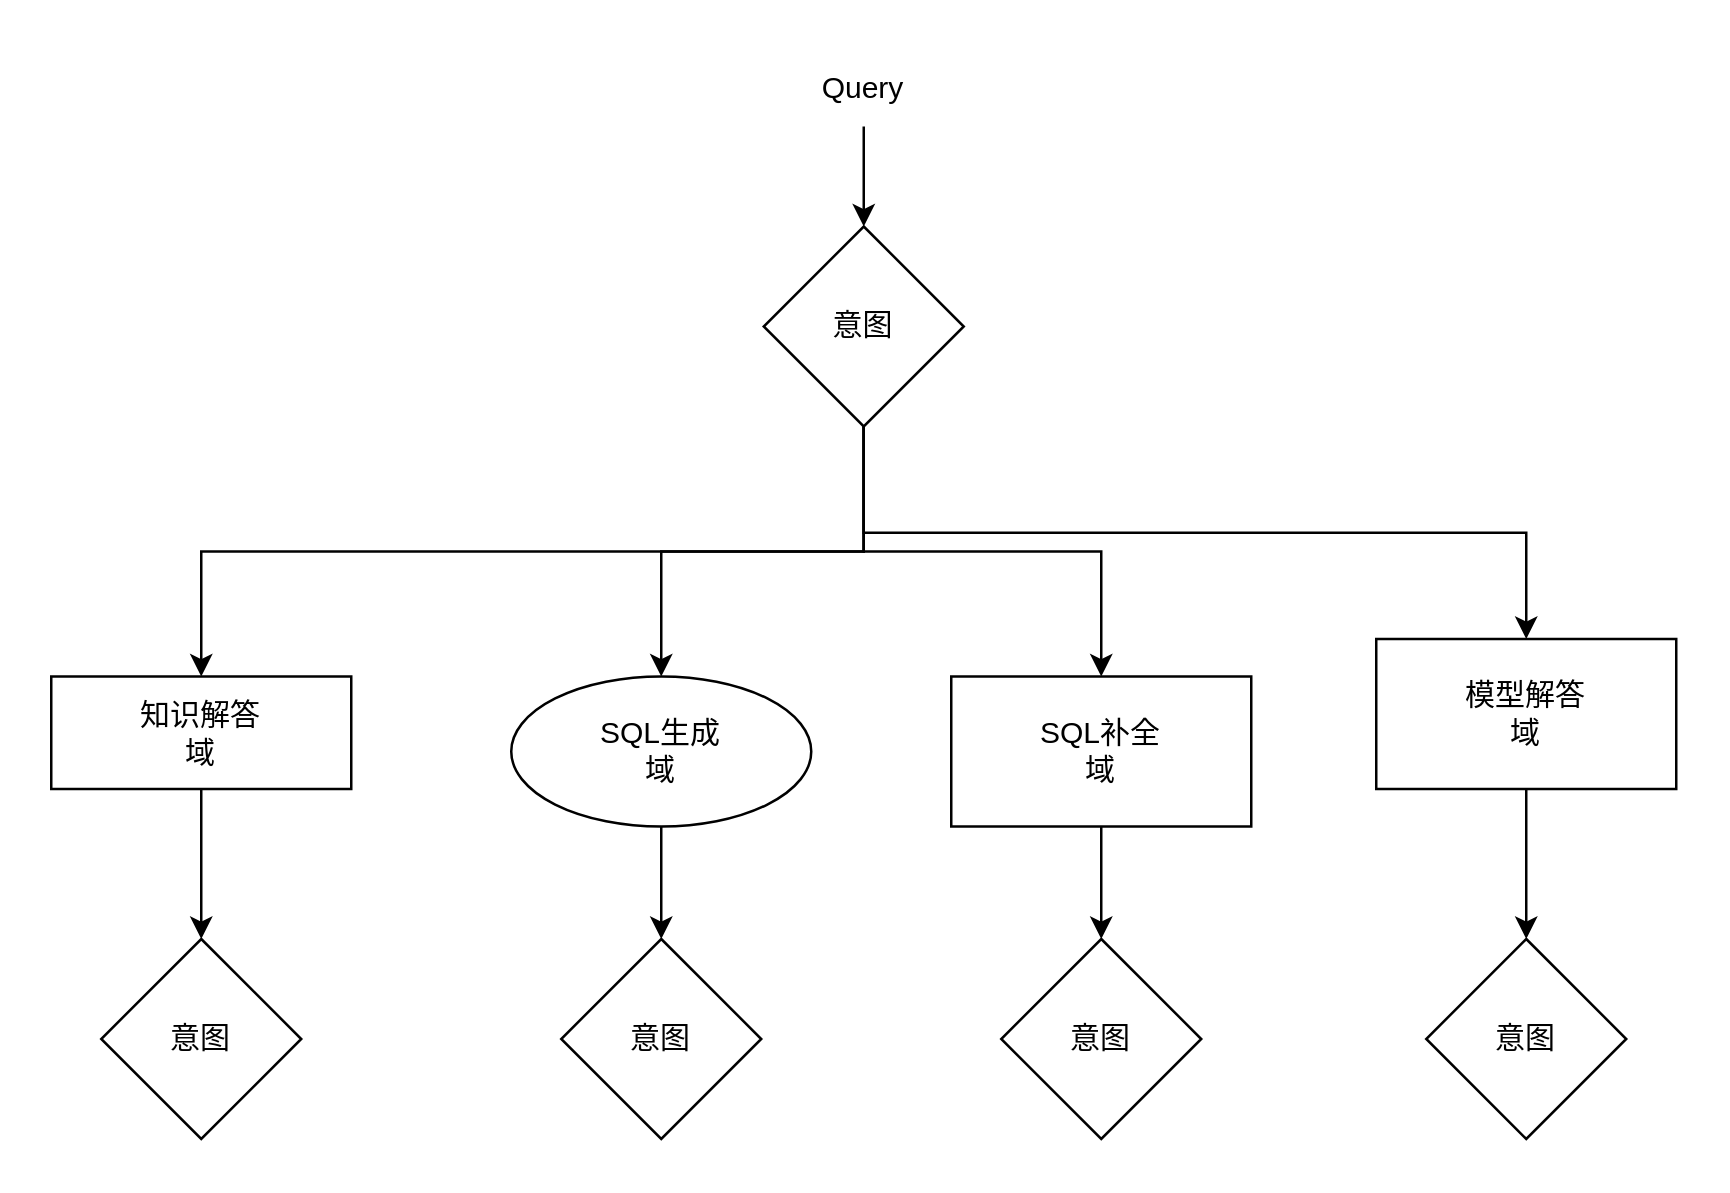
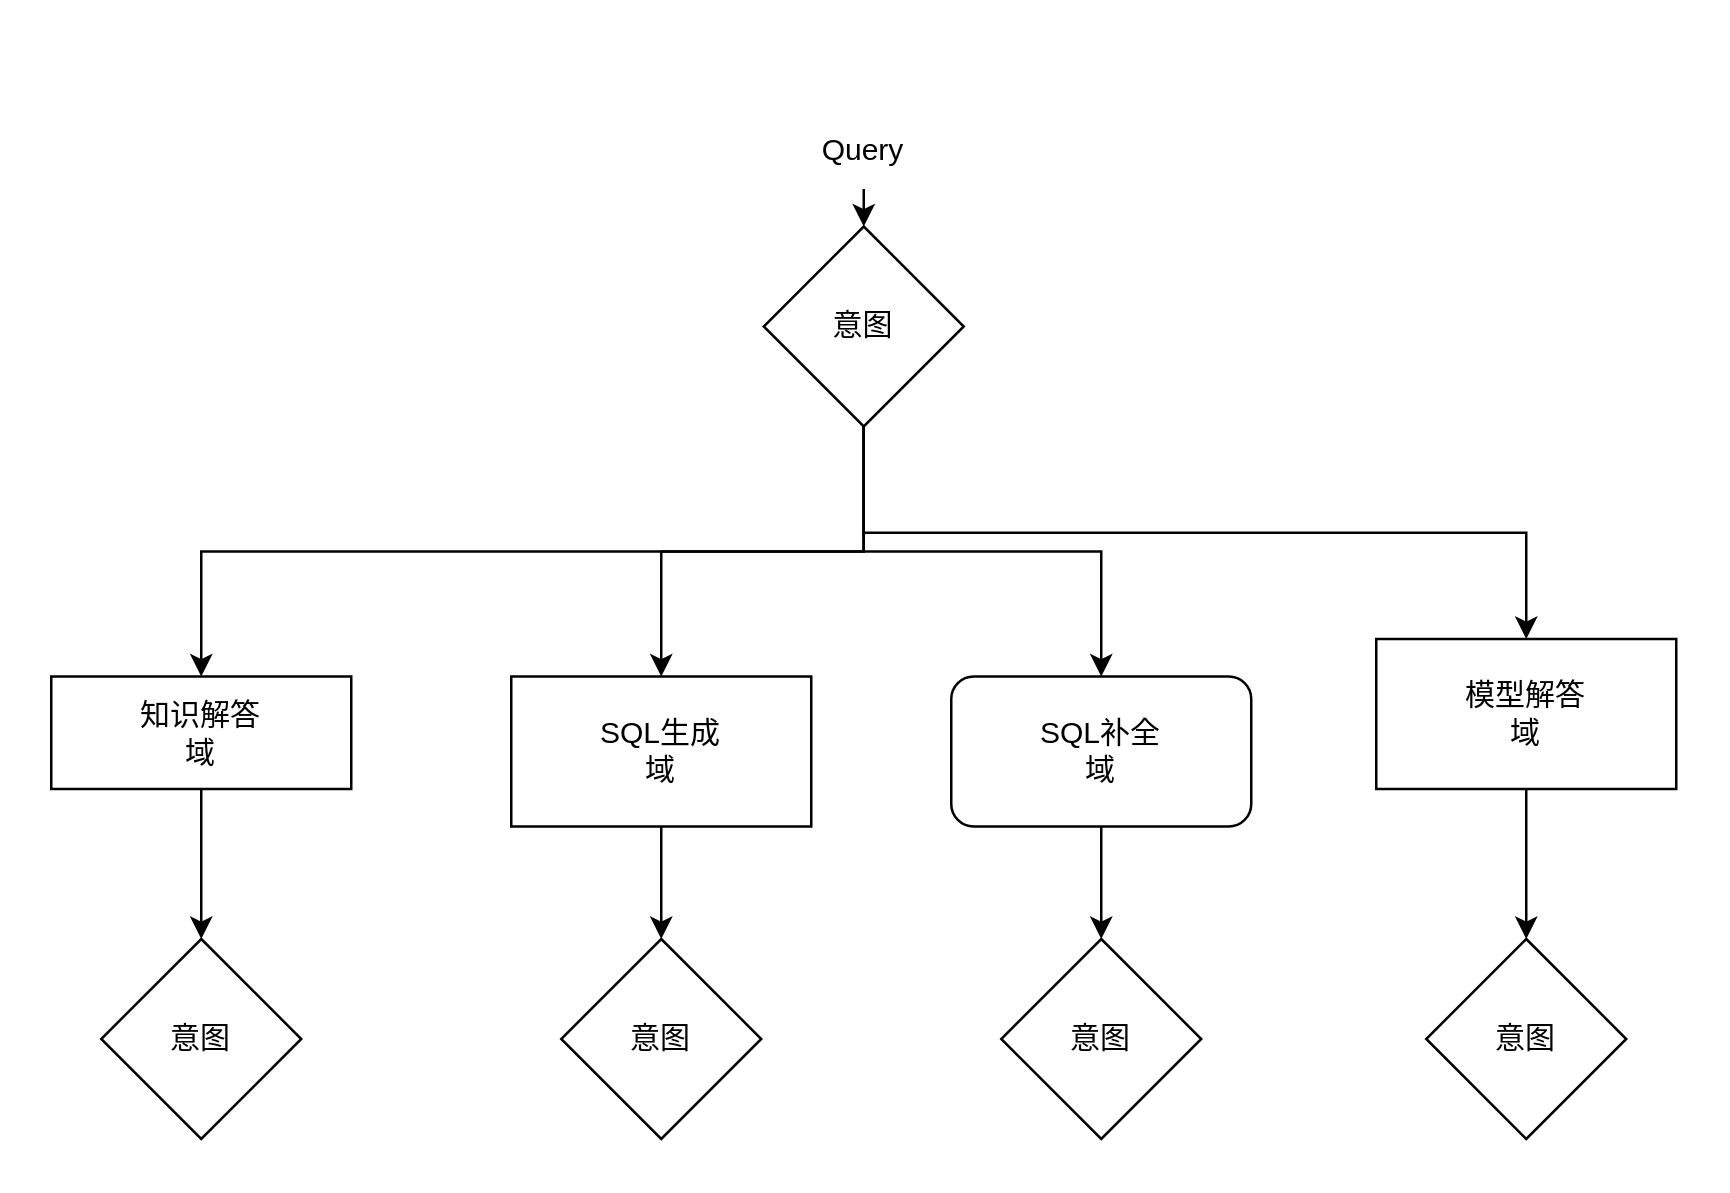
node "Query": moved (864, 89) -> (864, 151)
node "SQL生成 域": shape ellipse -> rectangle
node "SQL补全 域": shape rectangle -> rounded rectangle
